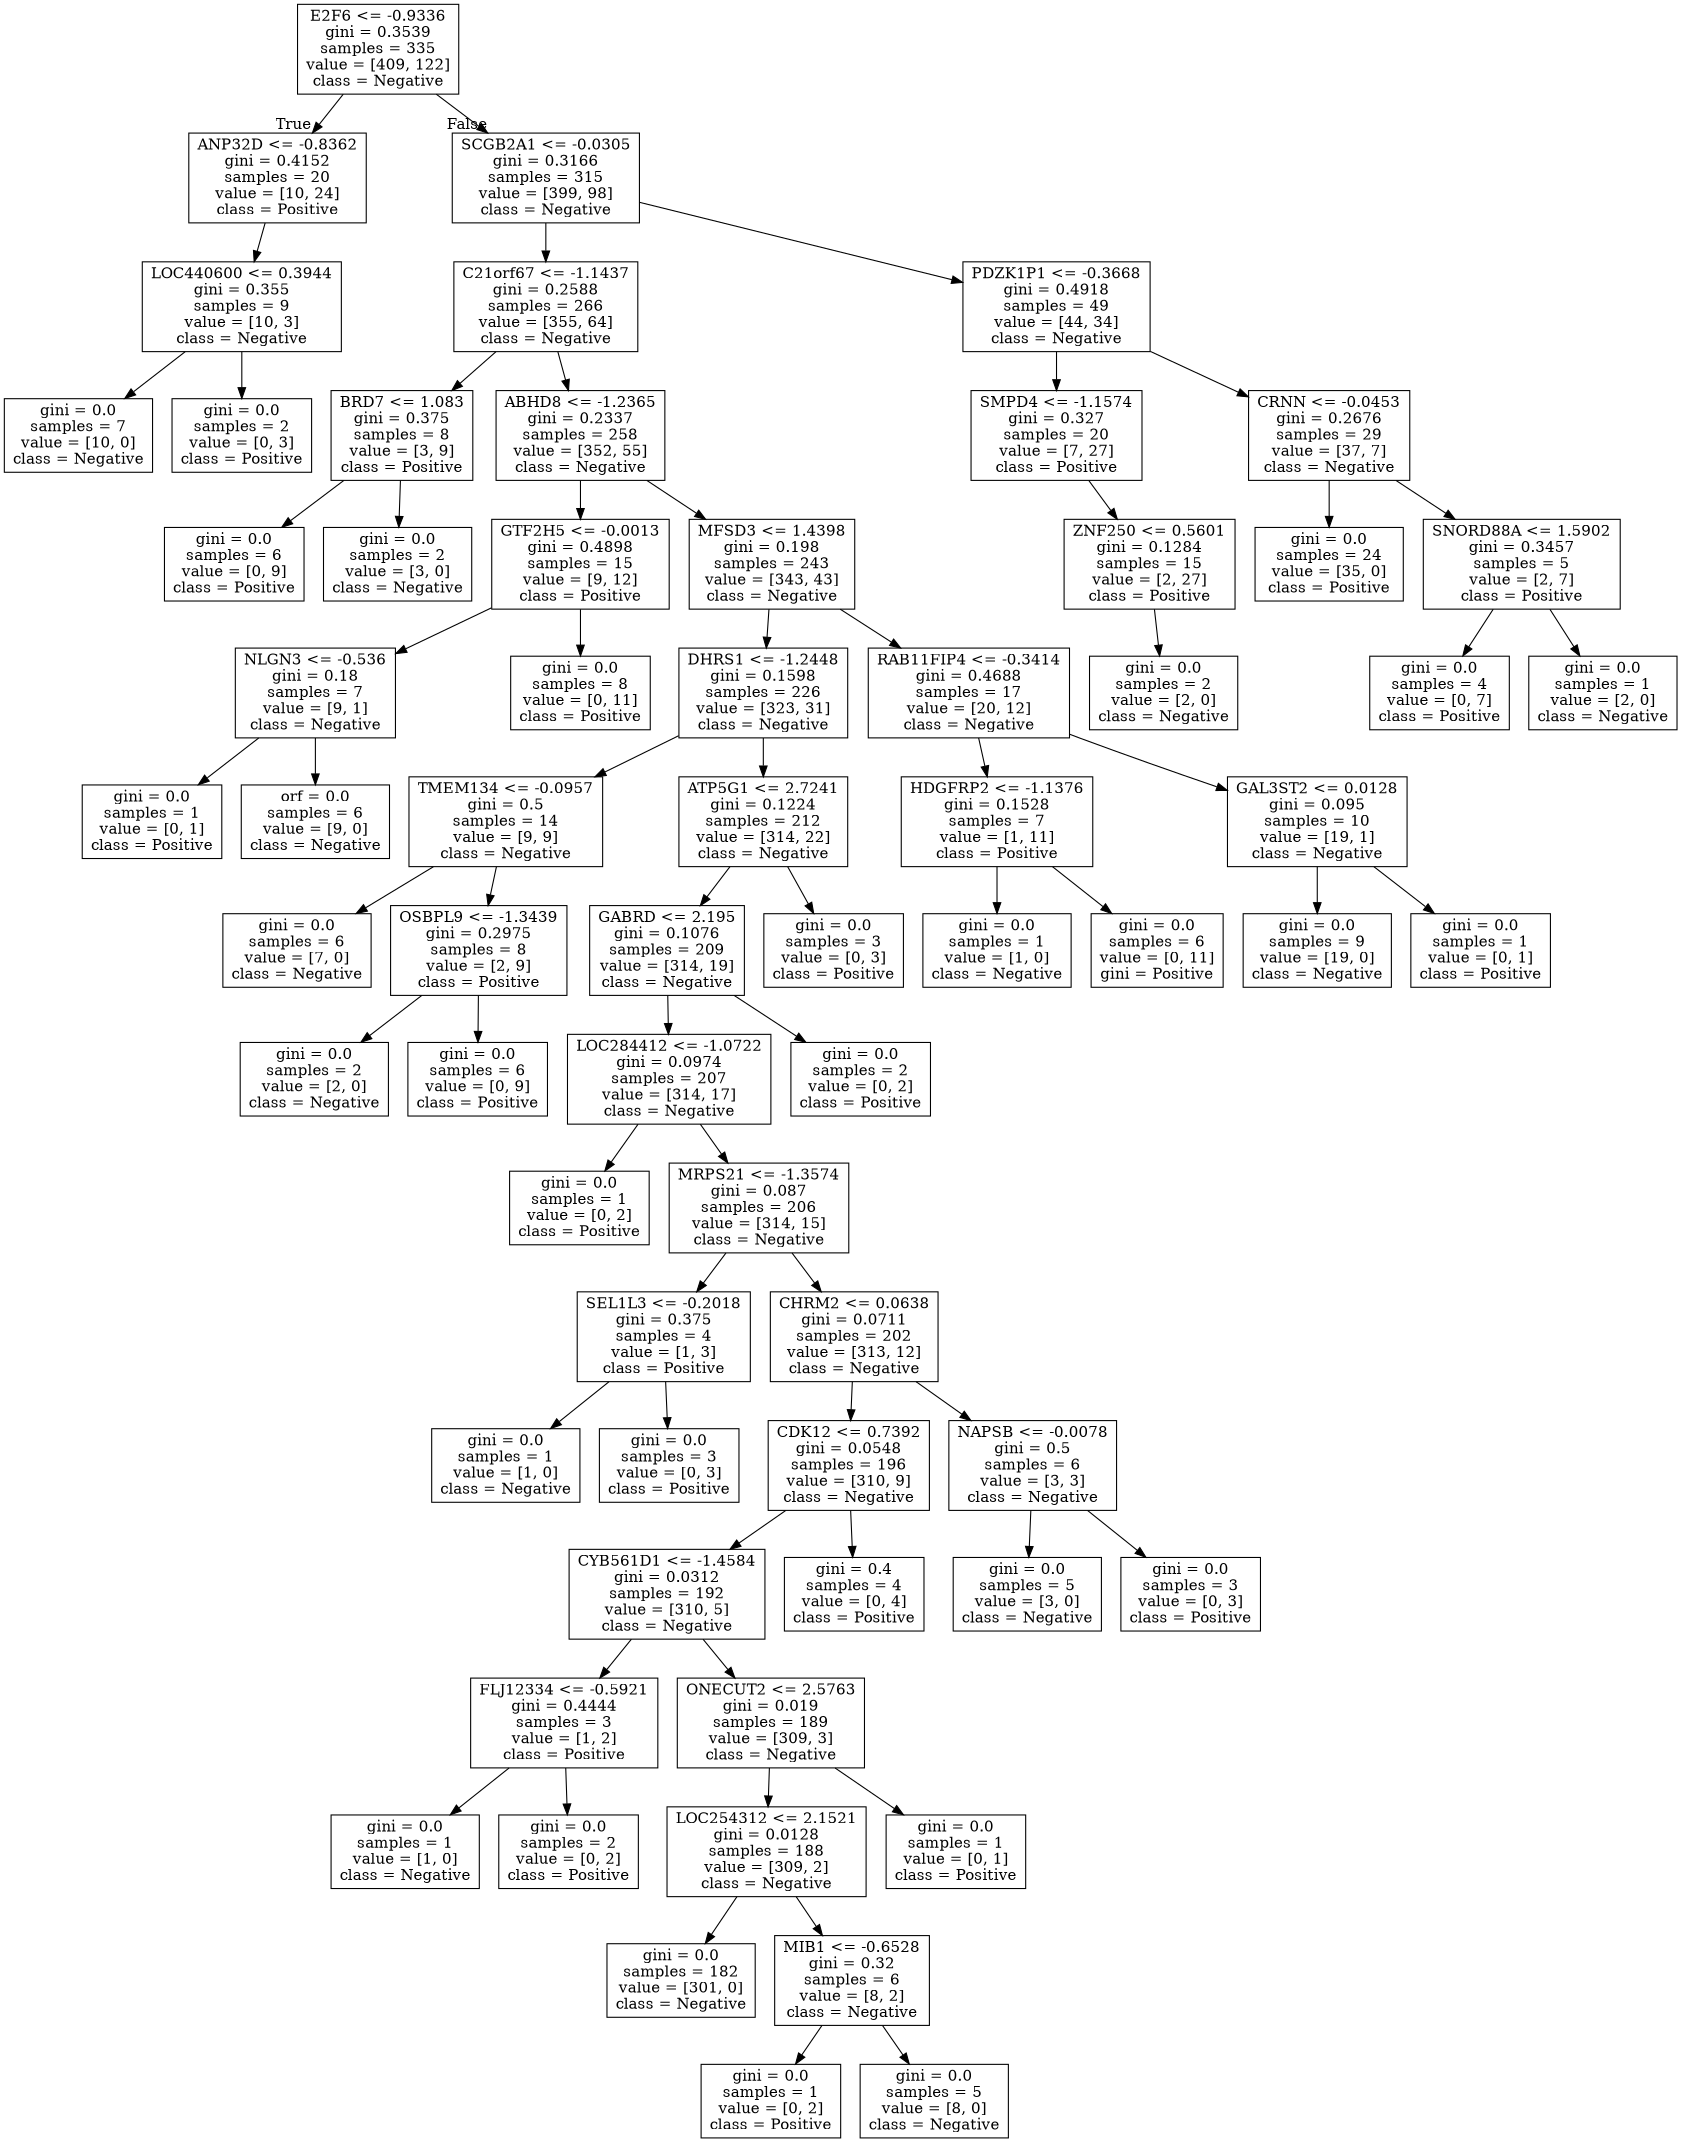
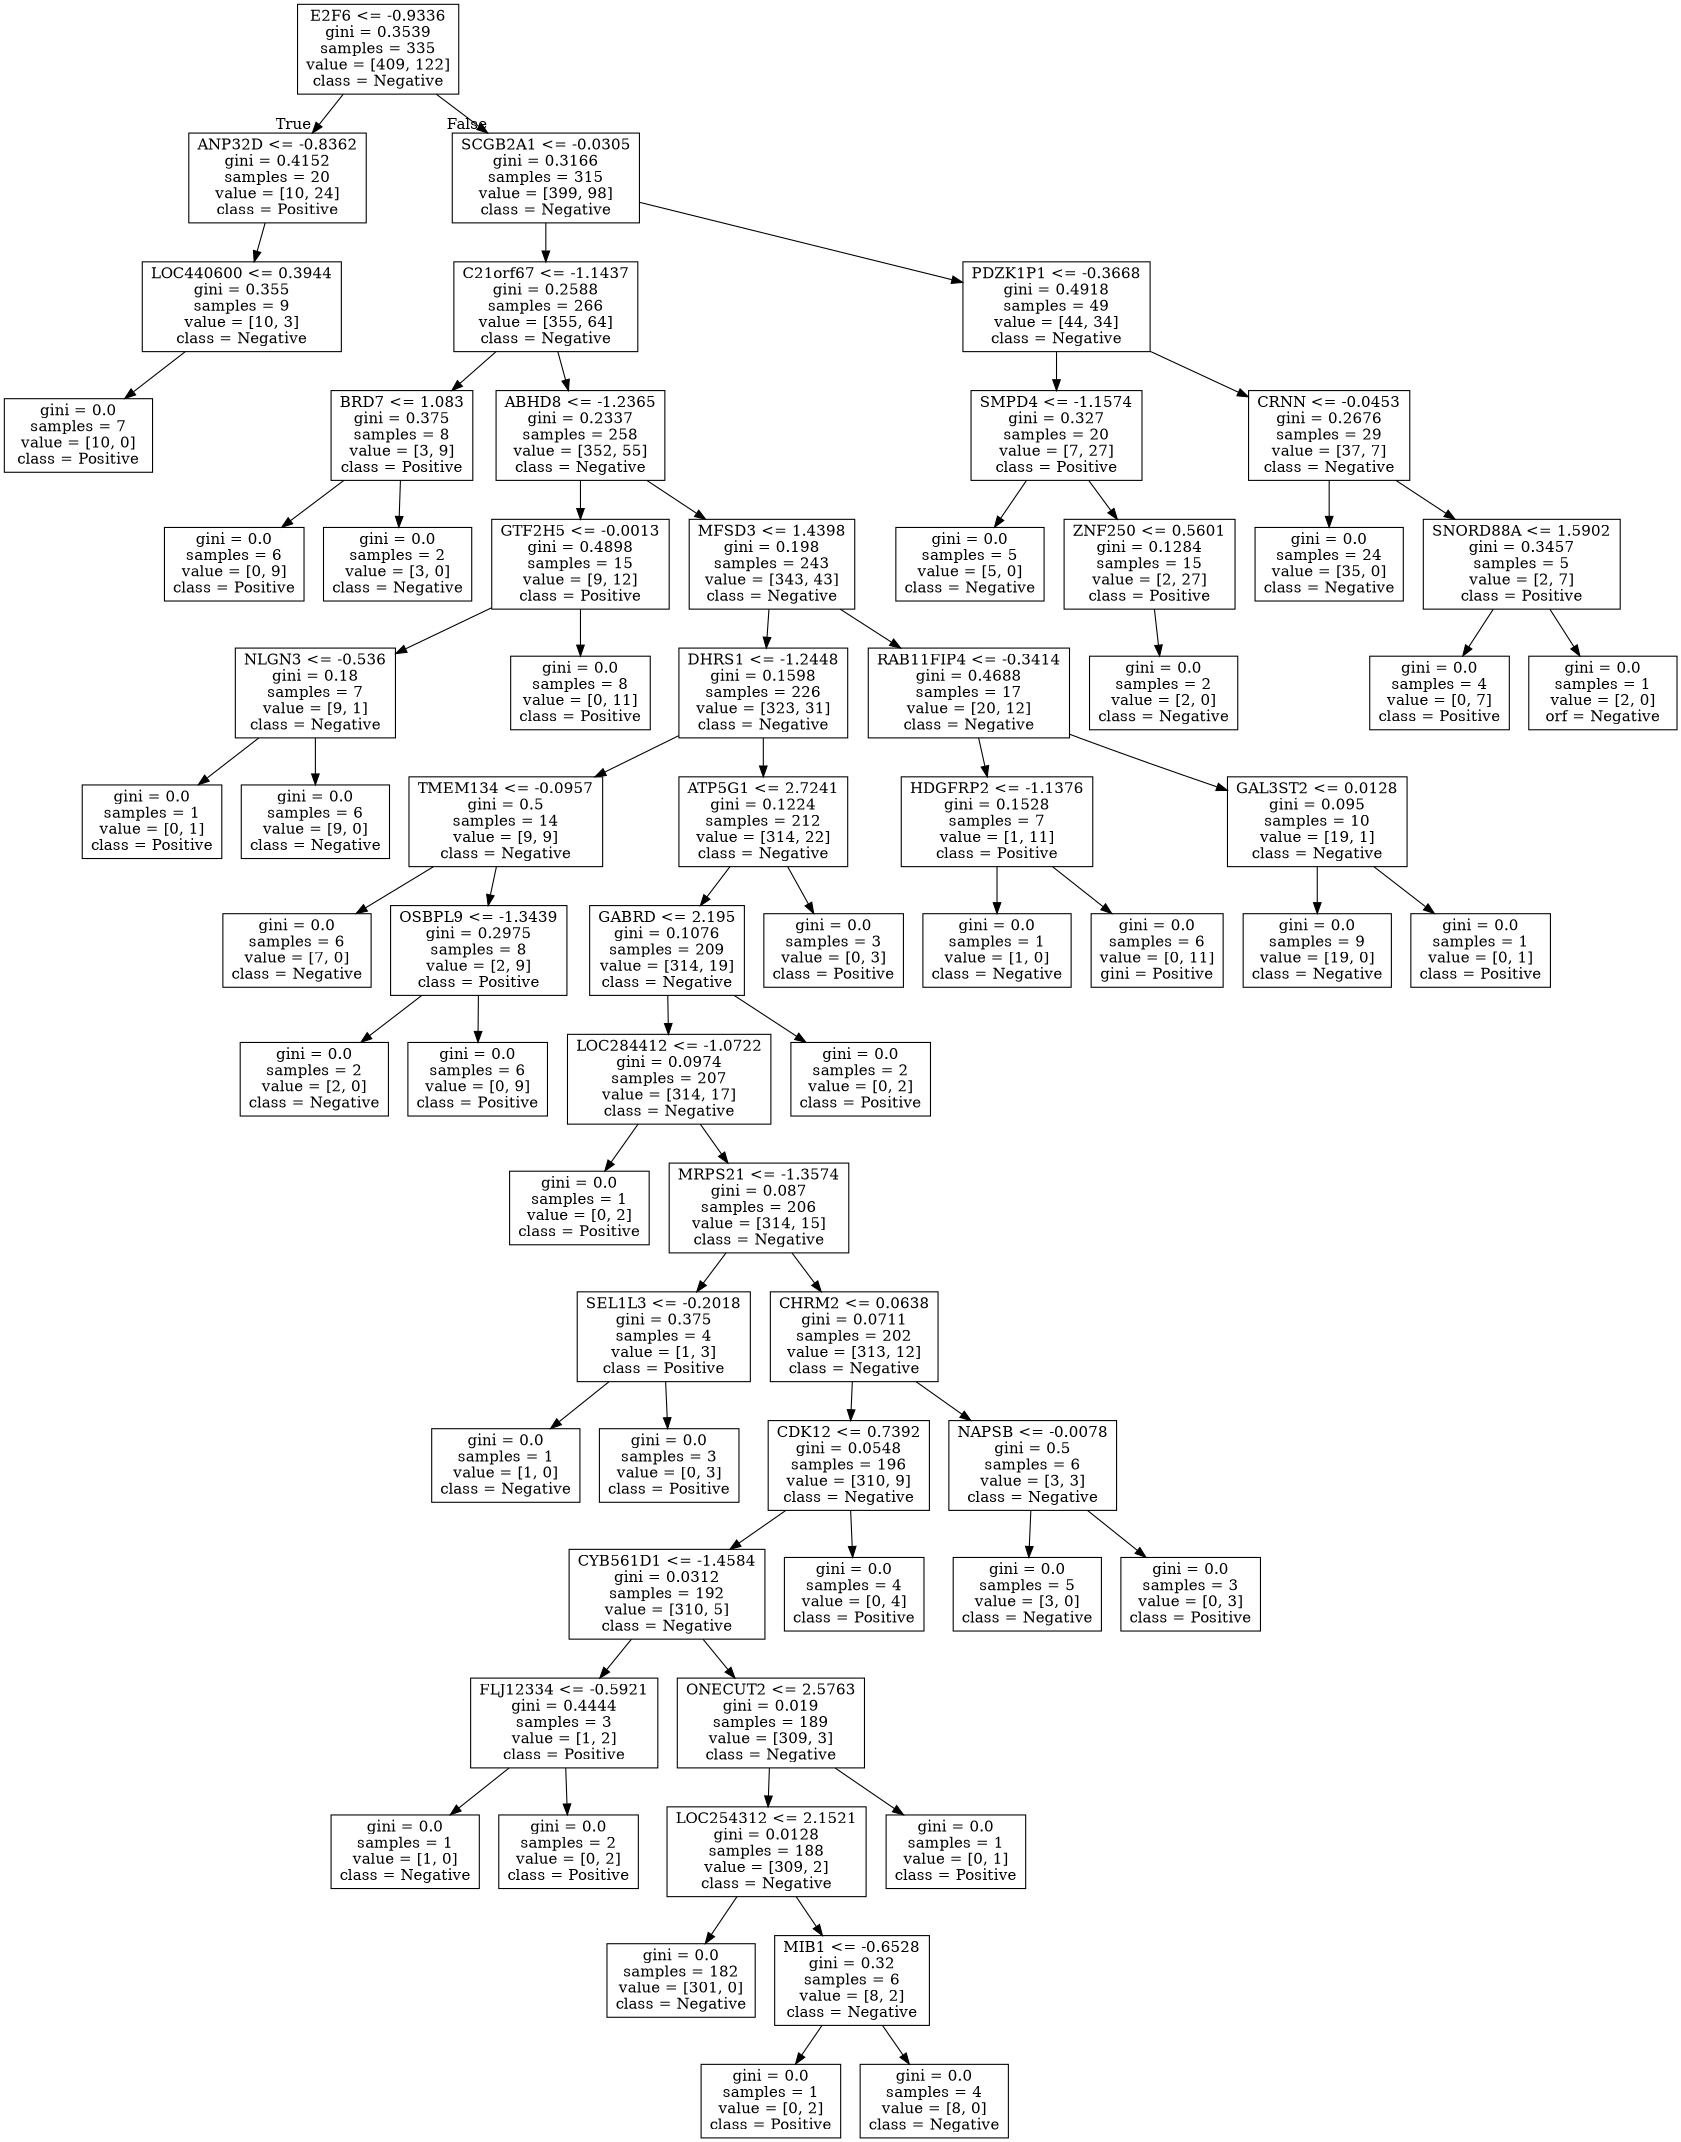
node "gini = 0.0 samples = 7 value = [10, 0] class = Negative": label "gini = 0.0 samples = 7 value = [10, 0] class = Negative" -> "gini = 0.0 samples = 7 value = [10, 0] class = Positive"
node "gini = 0.0 samples = 2 value = [0, 3] class = Positive": removed
node "gini = 0.0 samples = 5 value = [5, 0] class = Negative": added
node "gini = 0.0 samples = 24 value = [35, 0] class = Positive": label "gini = 0.0 samples = 24 value = [35, 0] class = Positive" -> "gini = 0.0 samples = 24 value = [35, 0] class = Negative"
node "gini = 0.0 samples = 1 value = [2, 0] class = Negative": label "gini = 0.0 samples = 1 value = [2, 0] class = Negative" -> "gini = 0.0 samples = 1 value = [2, 0] orf = Negative"
node "orf = 0.0 samples = 6 value = [9, 0] class = Negative": label "orf = 0.0 samples = 6 value = [9, 0] class = Negative" -> "gini = 0.0 samples = 6 value = [9, 0] class = Negative"
node "gini = 0.4 samples = 4 value = [0, 4] class = Positive": label "gini = 0.4 samples = 4 value = [0, 4] class = Positive" -> "gini = 0.0 samples = 4 value = [0, 4] class = Positive"
node "gini = 0.0 samples = 5 value = [8, 0] class = Negative": label "gini = 0.0 samples = 5 value = [8, 0] class = Negative" -> "gini = 0.0 samples = 4 value = [8, 0] class = Negative"
